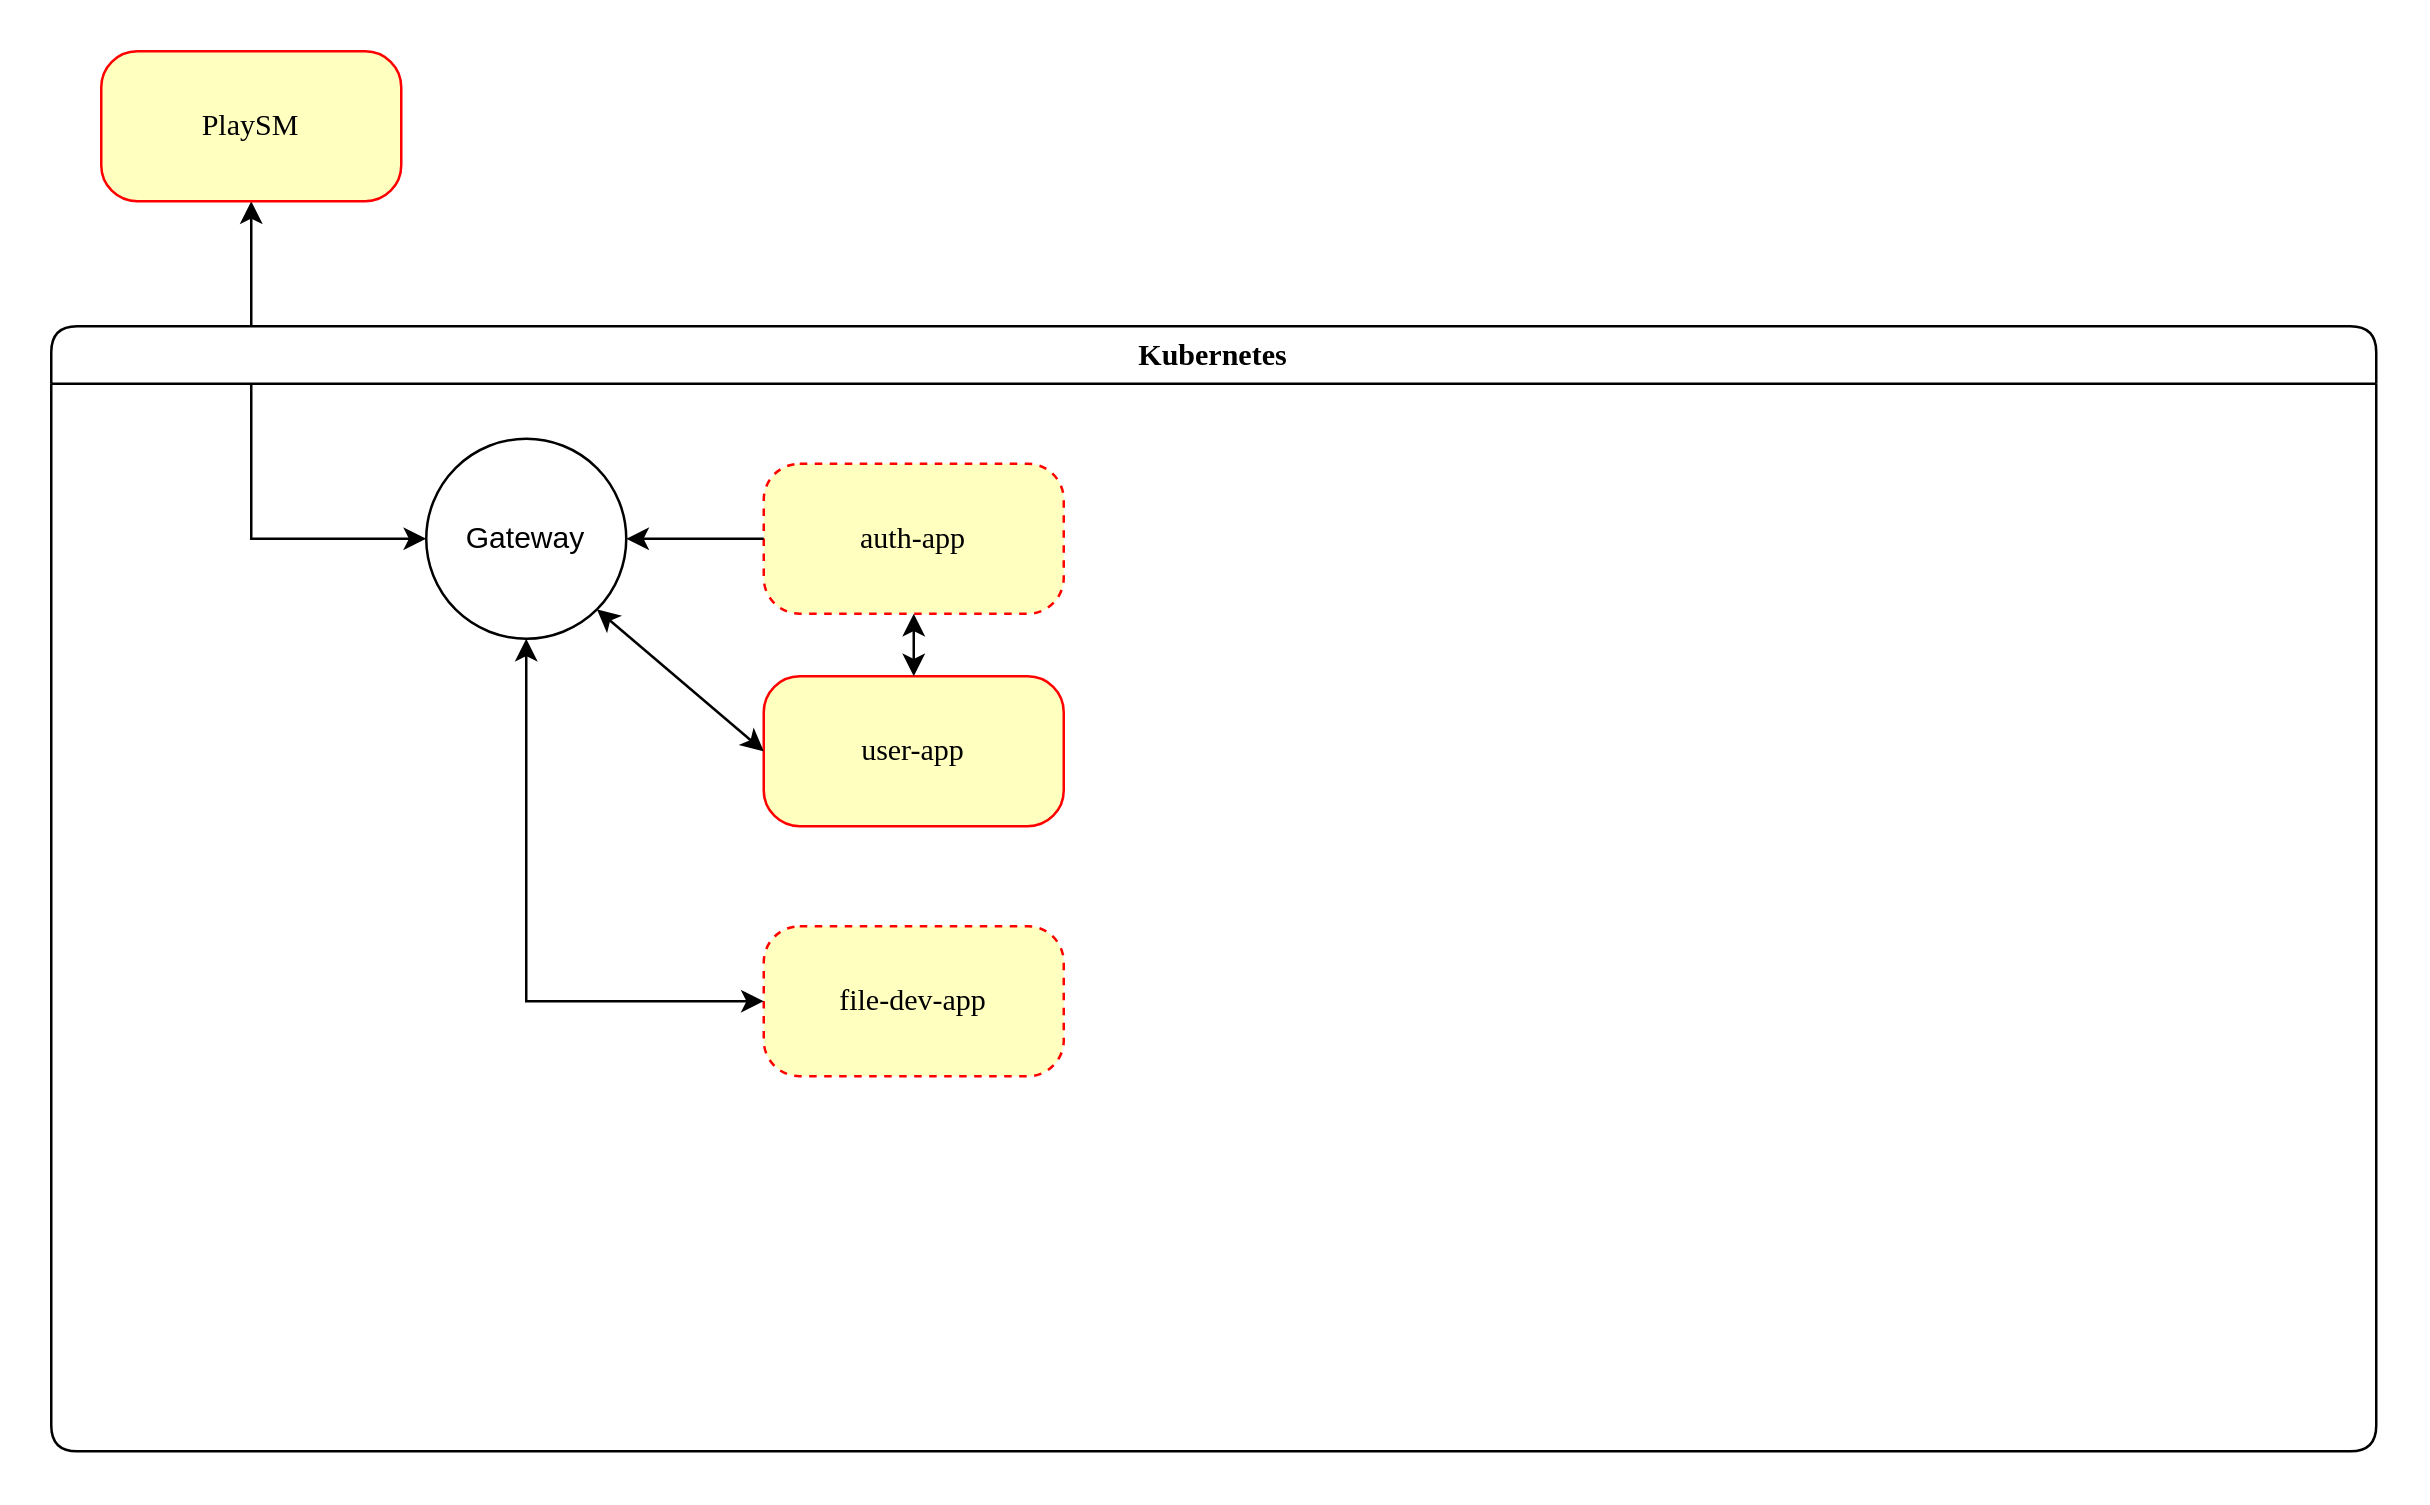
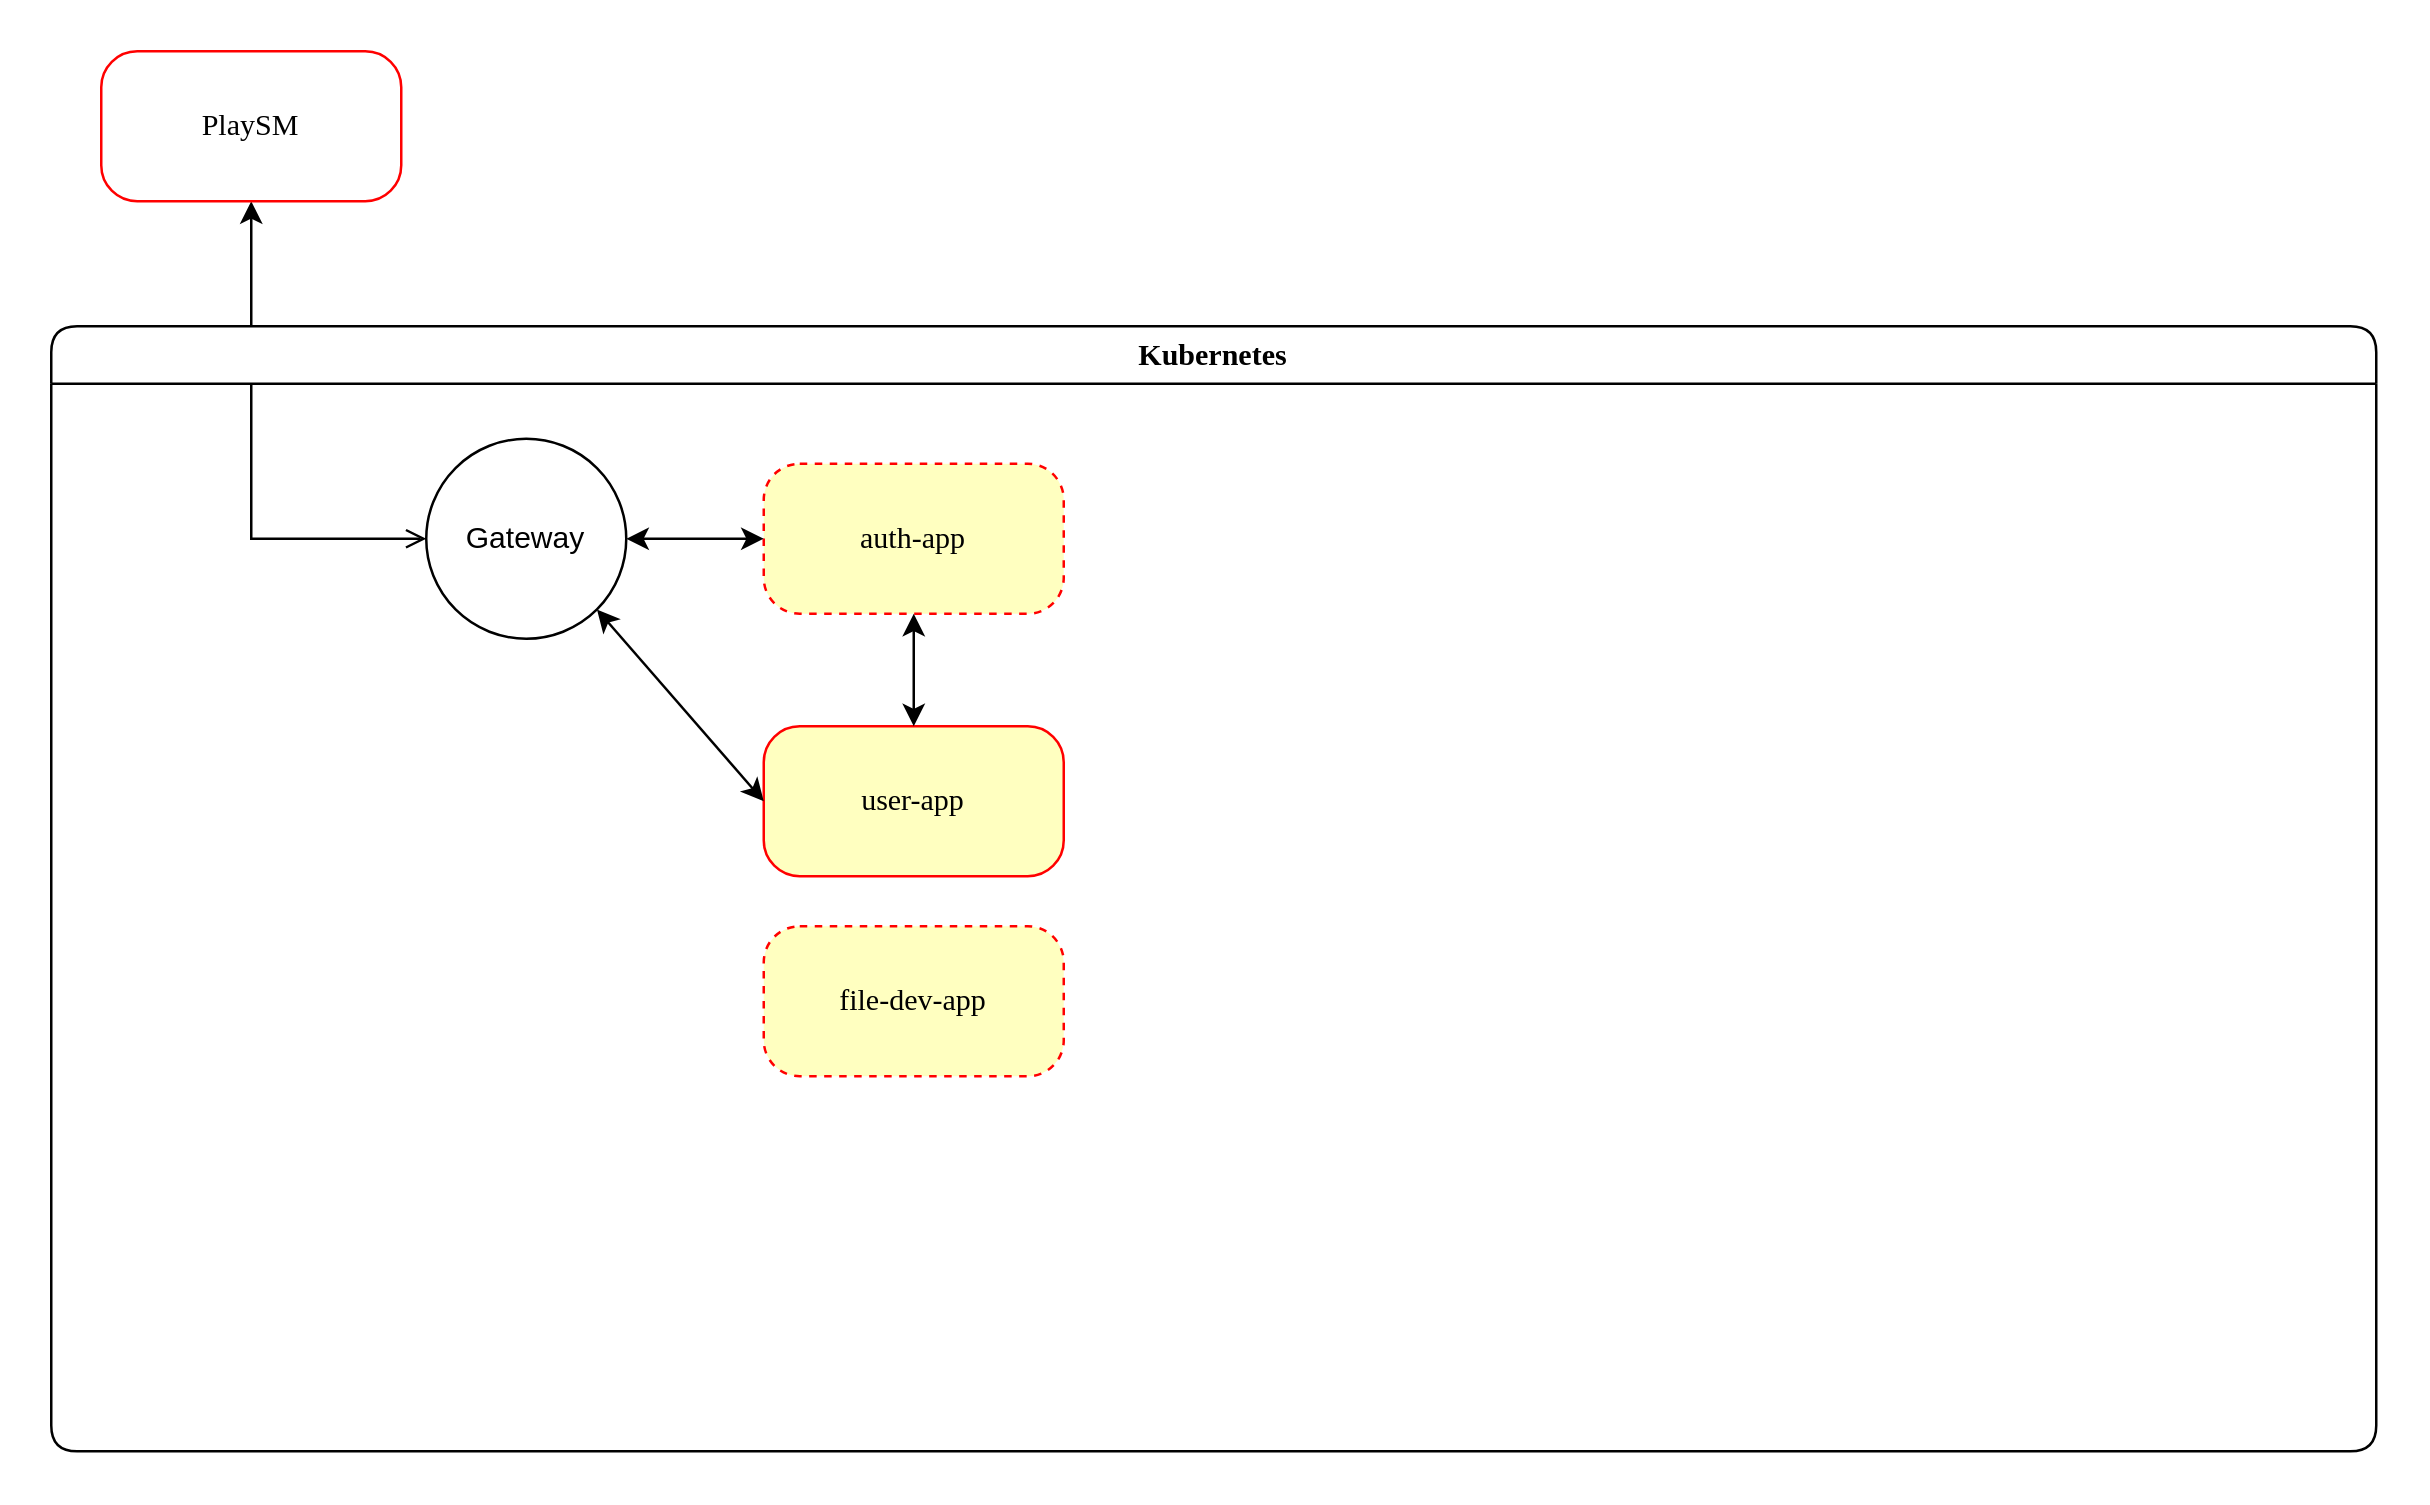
node "PlaySM": fillcolor #ffffc0 -> #ffffff
edge "PlaySM" -- "Gateway": arrowhead classic -> open
edge "auth-app" -> "Gateway": arrowhead none -> classic
node "user-app": moved (914, 751) -> (914, 801)
edge "Gateway" -- "file-dev-app": removed
